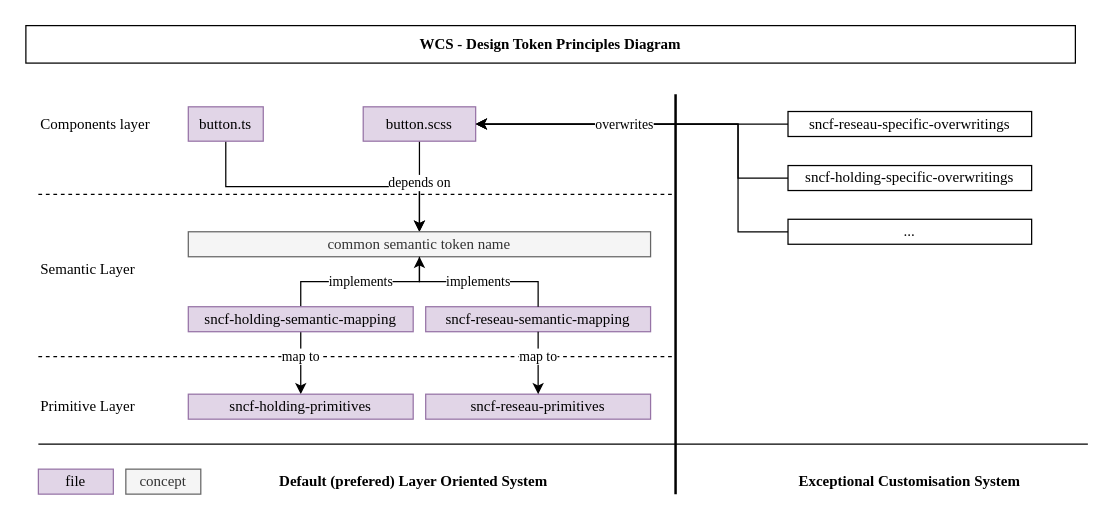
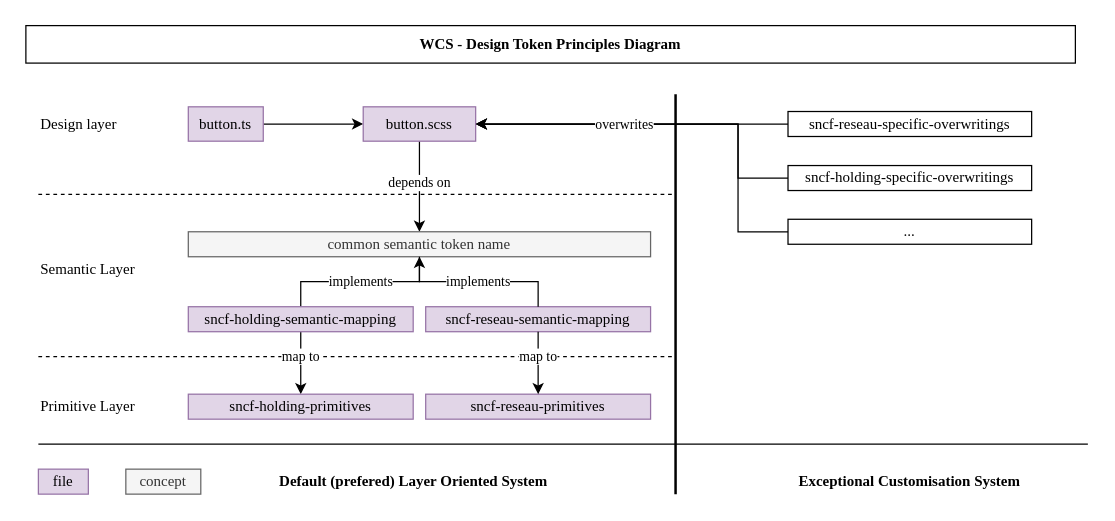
node "Components layer": label "Components layer" -> "Design layer"
edge "button.ts" -> "common semantic token name": now "button.ts" -> "button.scss"
node "file": size 75x25 -> 50x25
